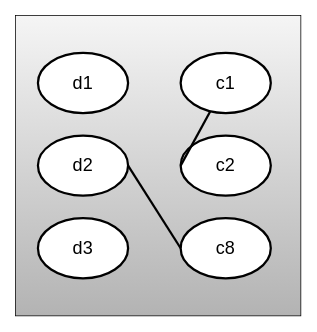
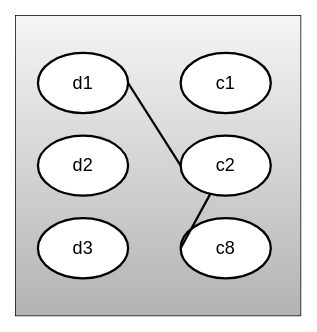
edge "c1" -- "c2": now "d1" -- "c2"
edge "d2" -- "c8": now "c2" -- "c8"
